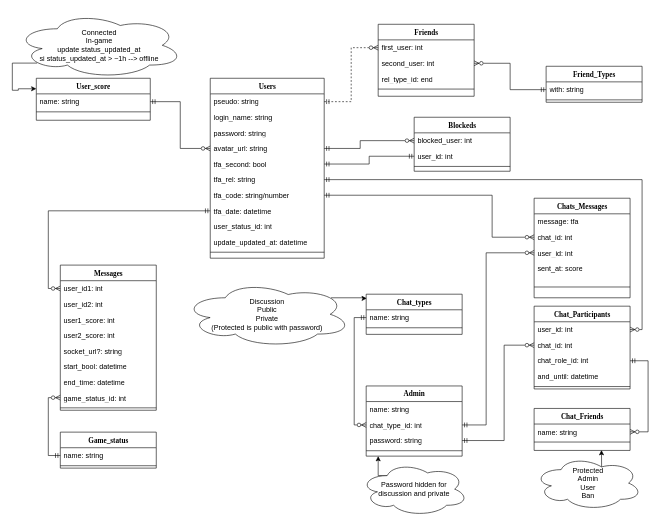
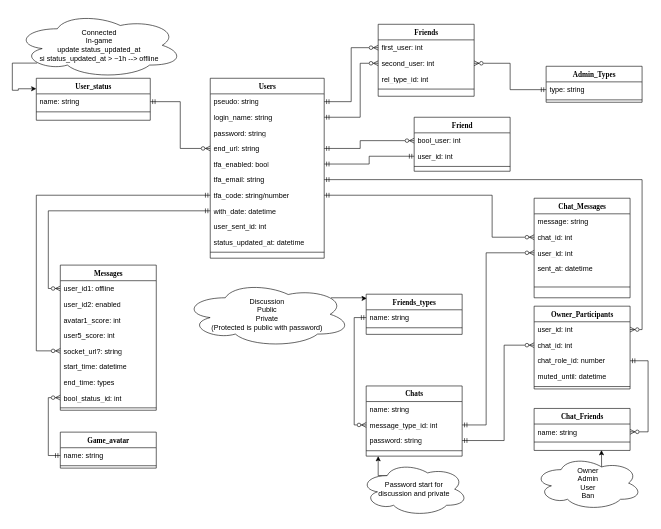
node "Friend_Types": label "Friend_Types" -> "Admin_Types"
edge "first_user: int" -- "pseudo: string": style dashed -> solid
node "rel_type_id: end": label "rel_type_id: end" -> "rel_type_id: int"
node "User_score": label "User_score" -> "User_status"
node "with: string": label "with: string" -> "type: string"
edge "second_user: int" -- "login_name: string": added
node "Blockeds": label "Blockeds" -> "Friend"
node "blocked_user: int": label "blocked_user: int" -> "bool_user: int"
node "avatar_url: string": label "avatar_url: string" -> "end_url: string"
node "tfa_second: bool": label "tfa_second: bool" -> "tfa_enabled: bool"
node "tfa_rel: string": label "tfa_rel: string" -> "tfa_email: string"
edge "tfa_code: string/number" -- "socket_url?: string": added
node "Chats_Messages": label "Chats_Messages" -> "Chat_Messages"
node "tfa_date: datetime": label "tfa_date: datetime" -> "with_date: datetime"
node "message: tfa": label "message: tfa" -> "message: string"
node "user_status_id: int": label "user_status_id: int" -> "user_sent_id: int"
node "update_updated_at: datetime": label "update_updated_at: datetime" -> "status_updated_at: datetime"
node "sent_at: score": label "sent_at: score" -> "sent_at: datetime"
node "user_id1: int": label "user_id1: int" -> "user_id1: offline"
node "Chat_types": label "Chat_types" -> "Friends_types"
node "user_id2: int": label "user_id2: int" -> "user_id2: enabled"
node "Chat_Participants": label "Chat_Participants" -> "Owner_Participants"
node "user1_score: int": label "user1_score: int" -> "avatar1_score: int"
node "user2_score: int": label "user2_score: int" -> "user5_score: int"
node "chat_role_id: int": label "chat_role_id: int" -> "chat_role_id: number"
node "start_bool: datetime": label "start_bool: datetime" -> "start_time: datetime"
node "and_until: datetime": label "and_until: datetime" -> "muted_until: datetime"
node "end_time: datetime": label "end_time: datetime" -> "end_time: types"
node "Admin": label "Admin" -> "Chats"
node "game_status_id: int": label "game_status_id: int" -> "bool_status_id: int"
node "chat_type_id: int": label "chat_type_id: int" -> "message_type_id: int"
node "Game_status": label "Game_status" -> "Game_avatar"
node "Protected Admin User Ban": label "Protected Admin User Ban" -> "Owner Admin User Ban"
node "Password hidden for discussion and private": label "Password hidden for discussion and private" -> "Password start for discussion and private"
